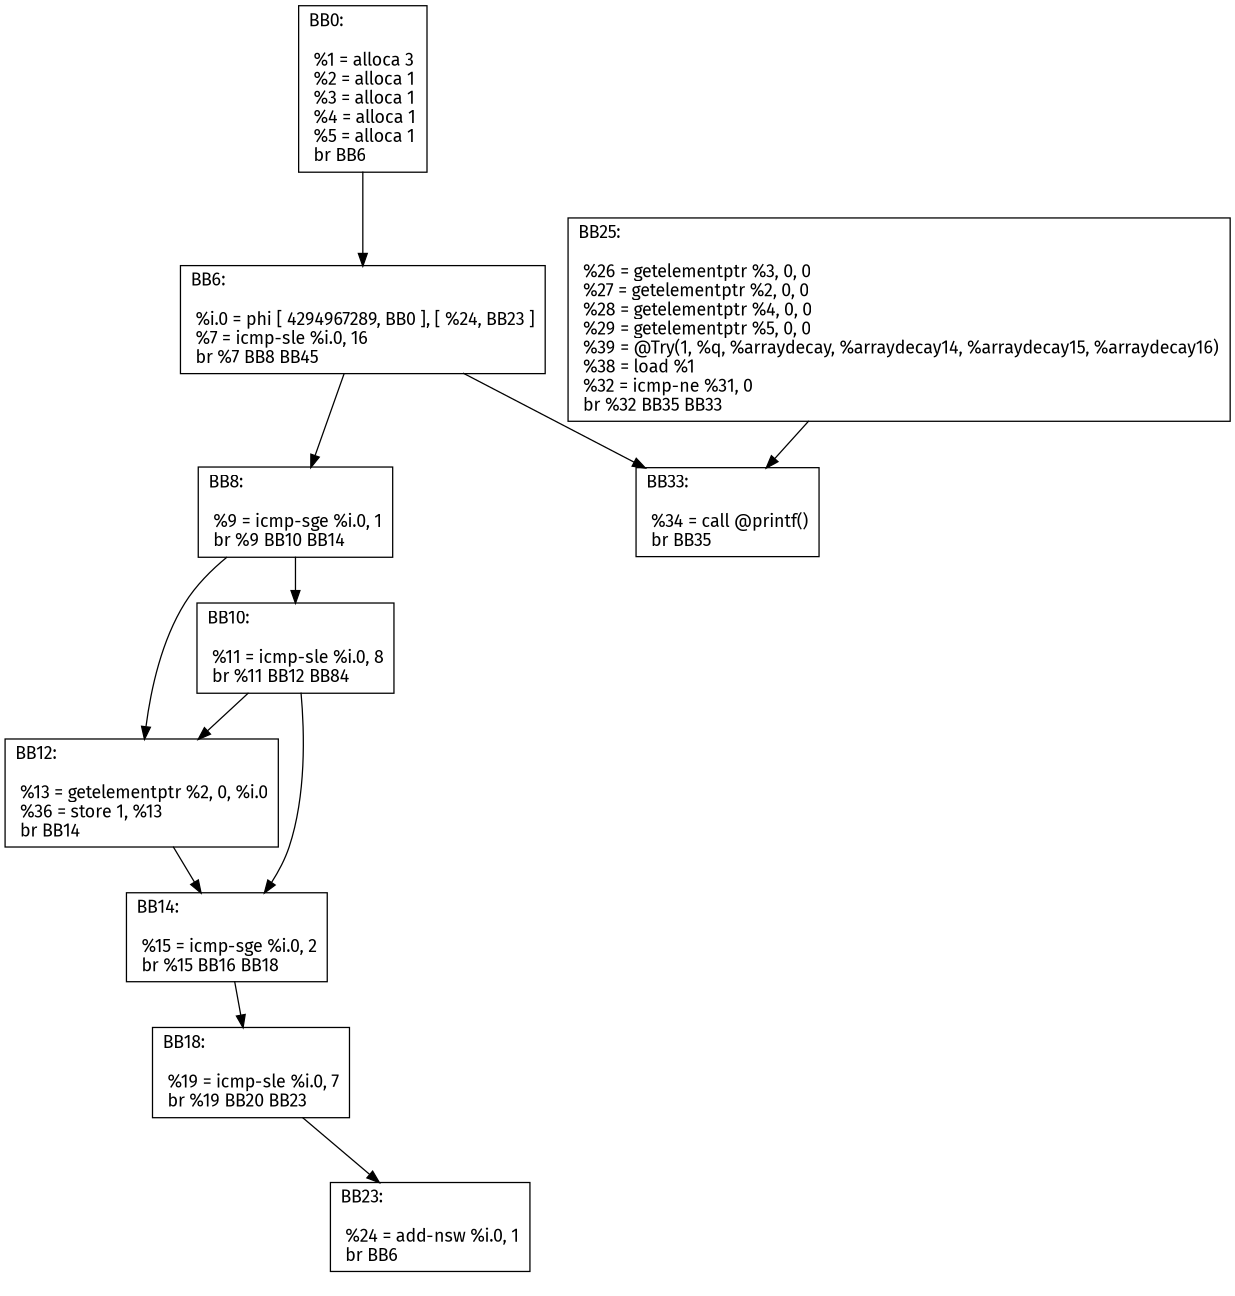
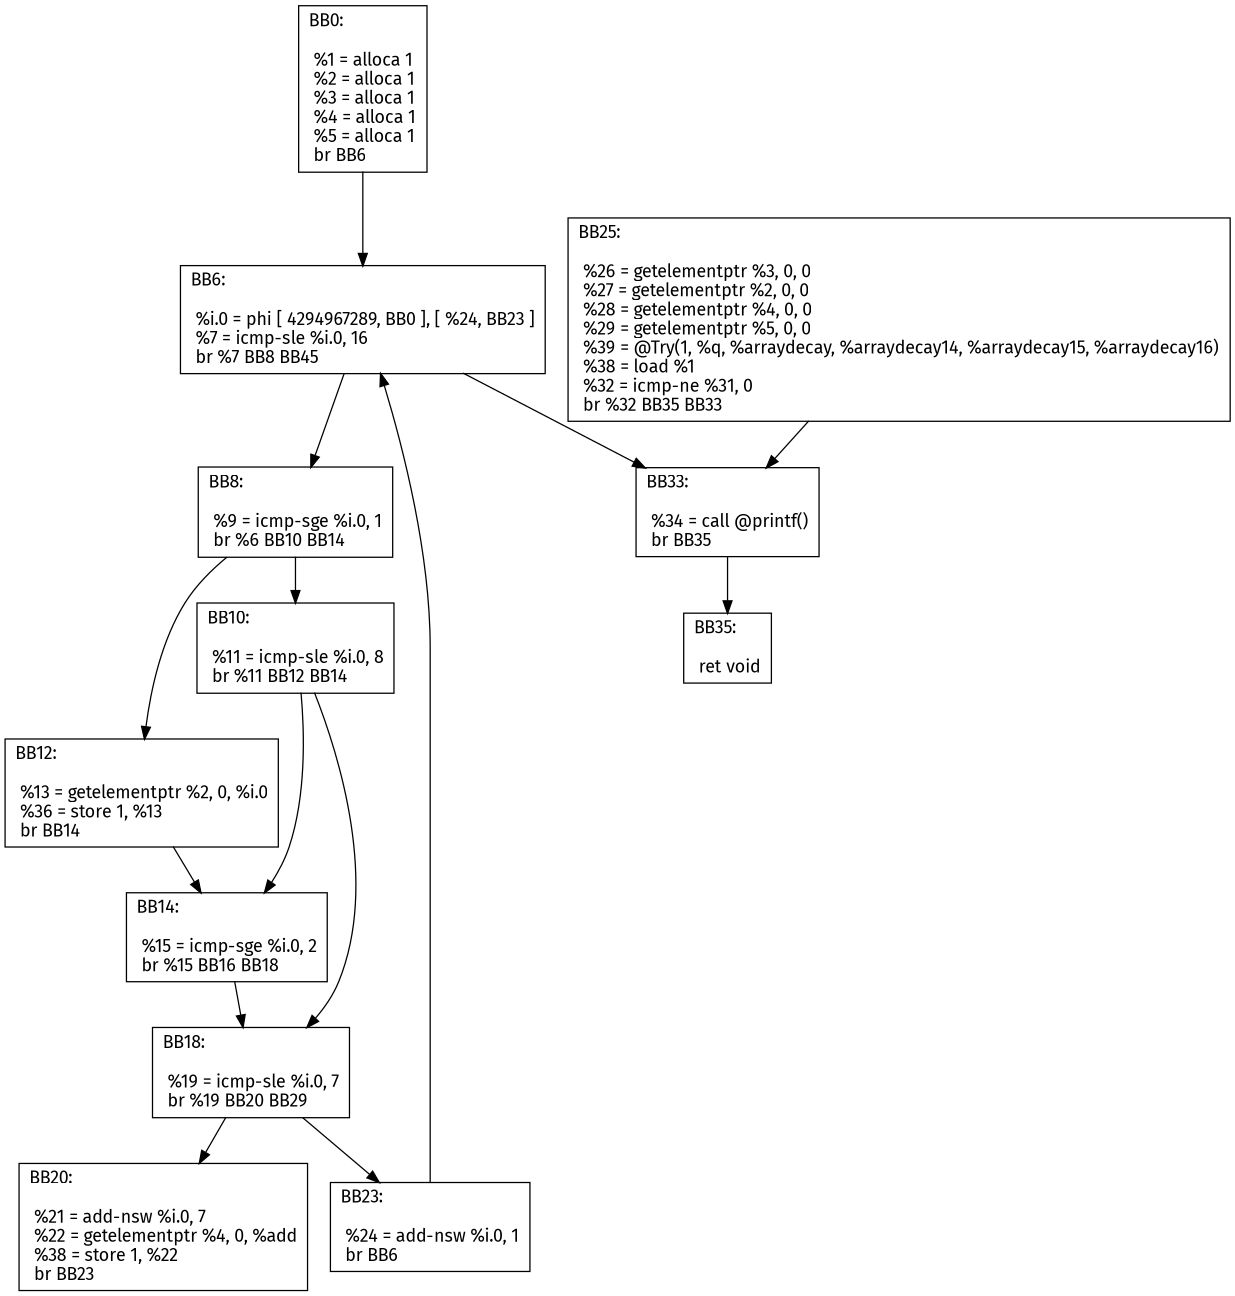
node "BB0:": text "%1 = alloca 3" -> "%1 = alloca 1"
node "BB8:": text "br %9 BB10 BB14" -> "br %6 BB10 BB14"
node "BB35:": added
node "BB10:": text "br %11 BB12 BB84" -> "br %11 BB12 BB14"
edge "BB10:" -> "BB12:": now "BB10:" -> "BB18:"
edge "BB23:" -> "BB6:": added
node "BB18:": text "br %19 BB20 BB23" -> "br %19 BB20 BB29"
node "BB20:": added
